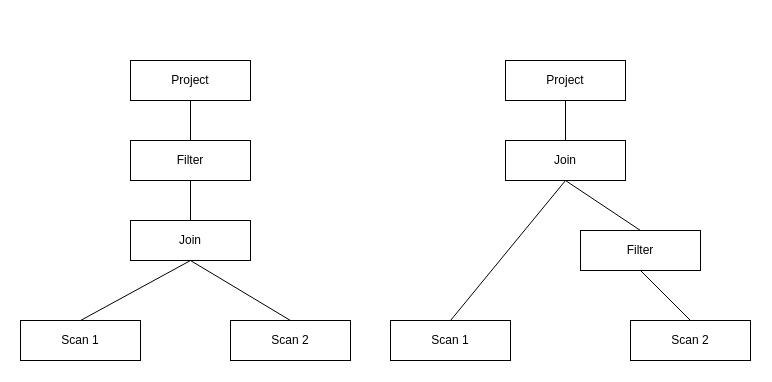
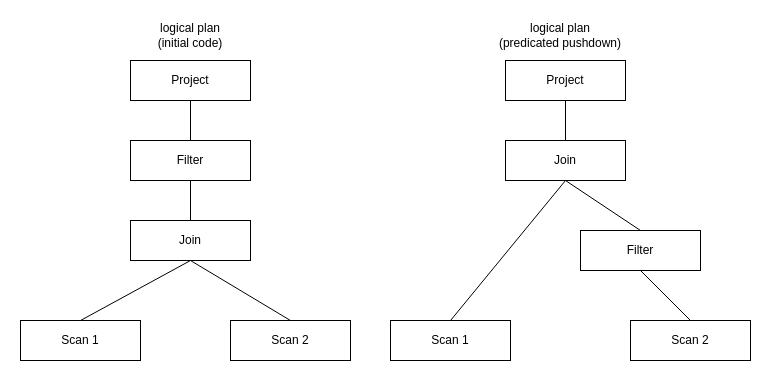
node "logical plan (initial code)": added
node "logical plan (predicated pushdown)": added
